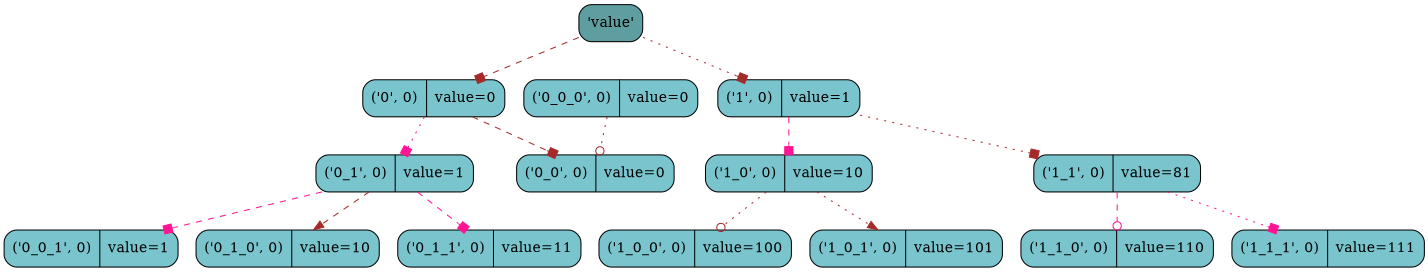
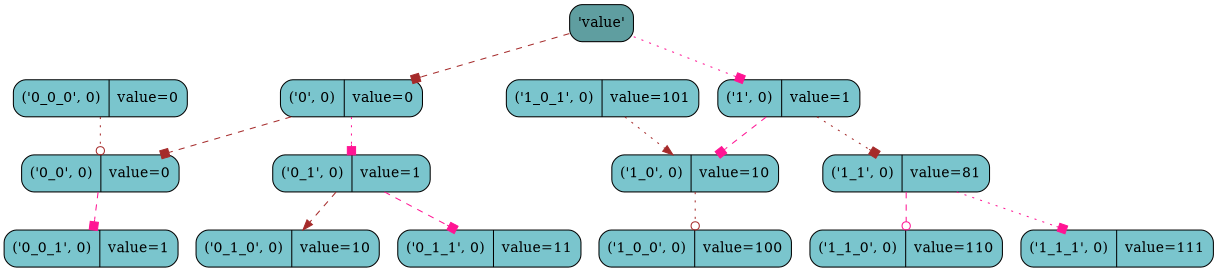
edge "'value'" -> "('1', 0)": color brown -> deeppink
edge "('1_0', 0)" -> "('1_0_1', 0)": reversed
edge "('0_1', 0)" -> "('0_0_1', 0)": now "('0_0', 0)" -> "('0_0_1', 0)"
